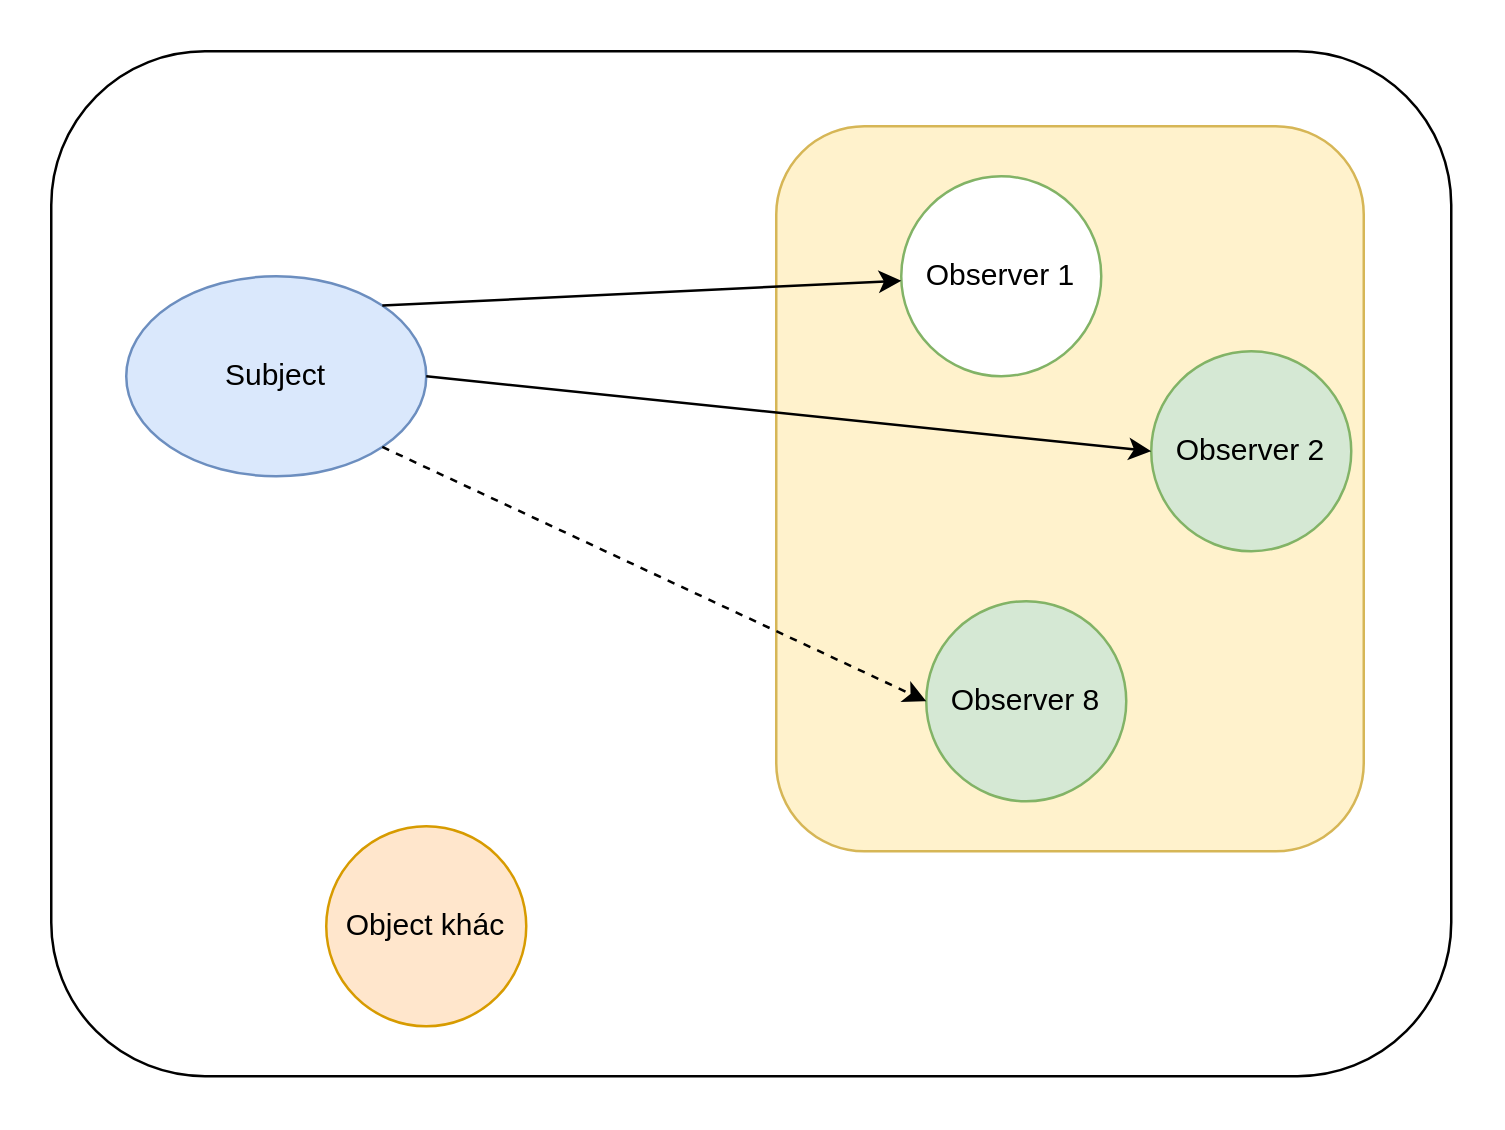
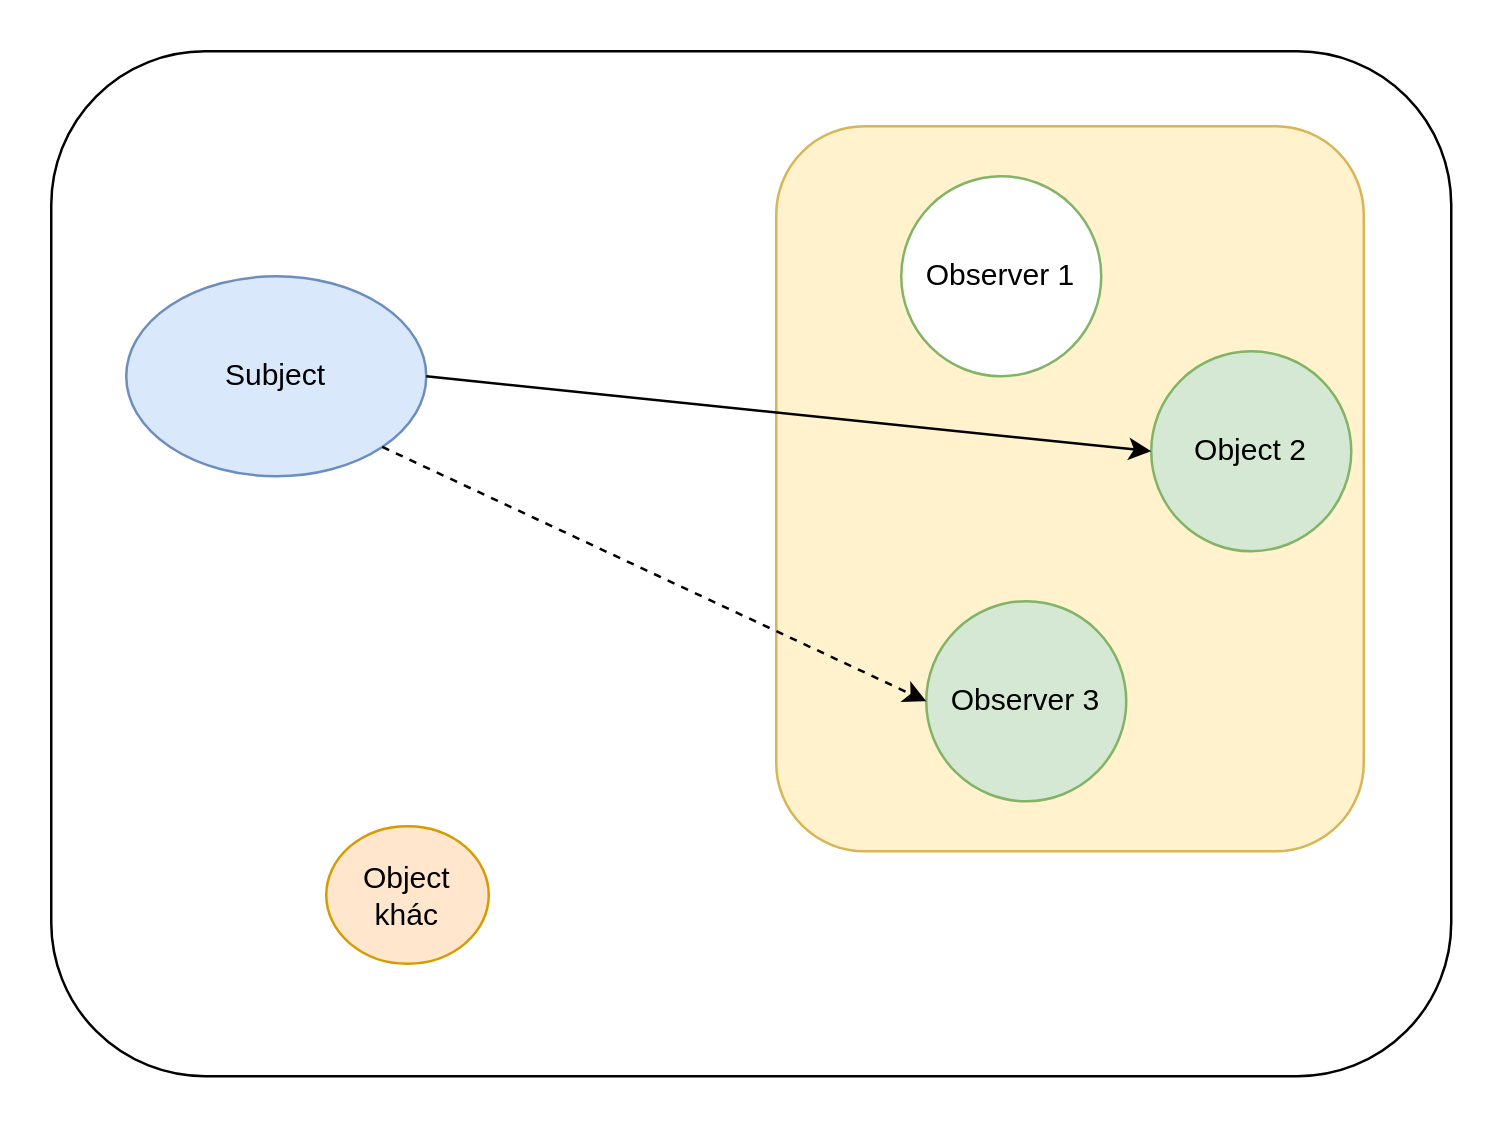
edge "Subject" -> "Observer 1": removed
node "Observer 2": label "Observer 2" -> "Object 2"
node "Observer 8": label "Observer 8" -> "Observer 3"
node "Object khác": size 200x200 -> 163x138
